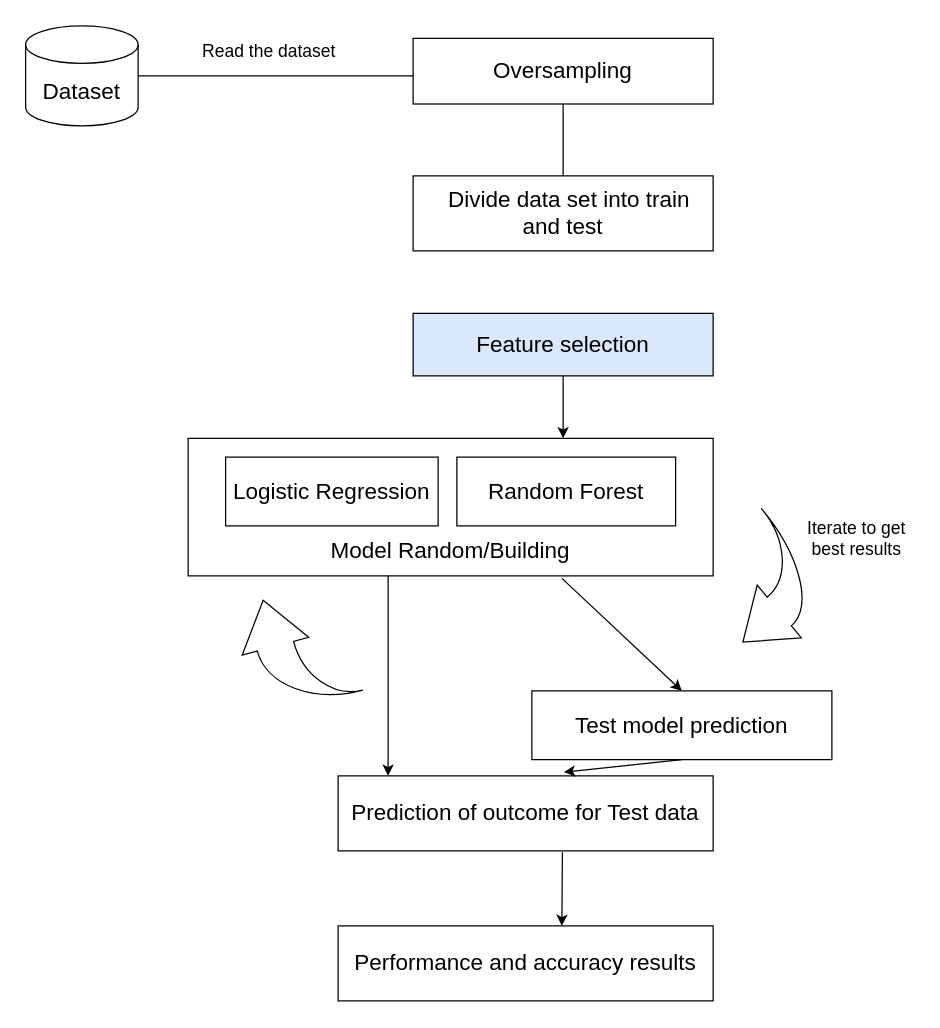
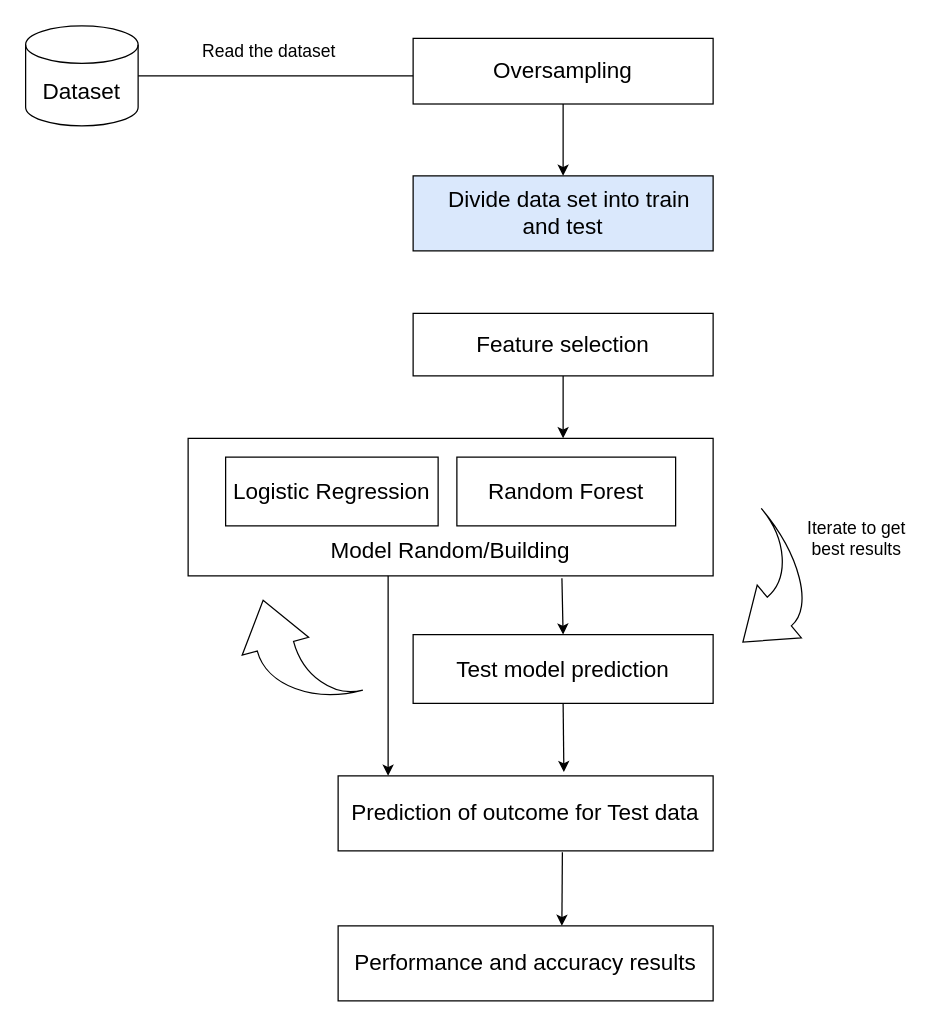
edge "Oversampling" -- "Divide data set into train and test": arrowhead none -> classic
node "Divide data set into train and test": fillcolor #ffffff -> #dae8fc
node "Feature selection": fillcolor #dae8fc -> #ffffff
node "Test model prediction": moved (682, 725) -> (563, 669)
